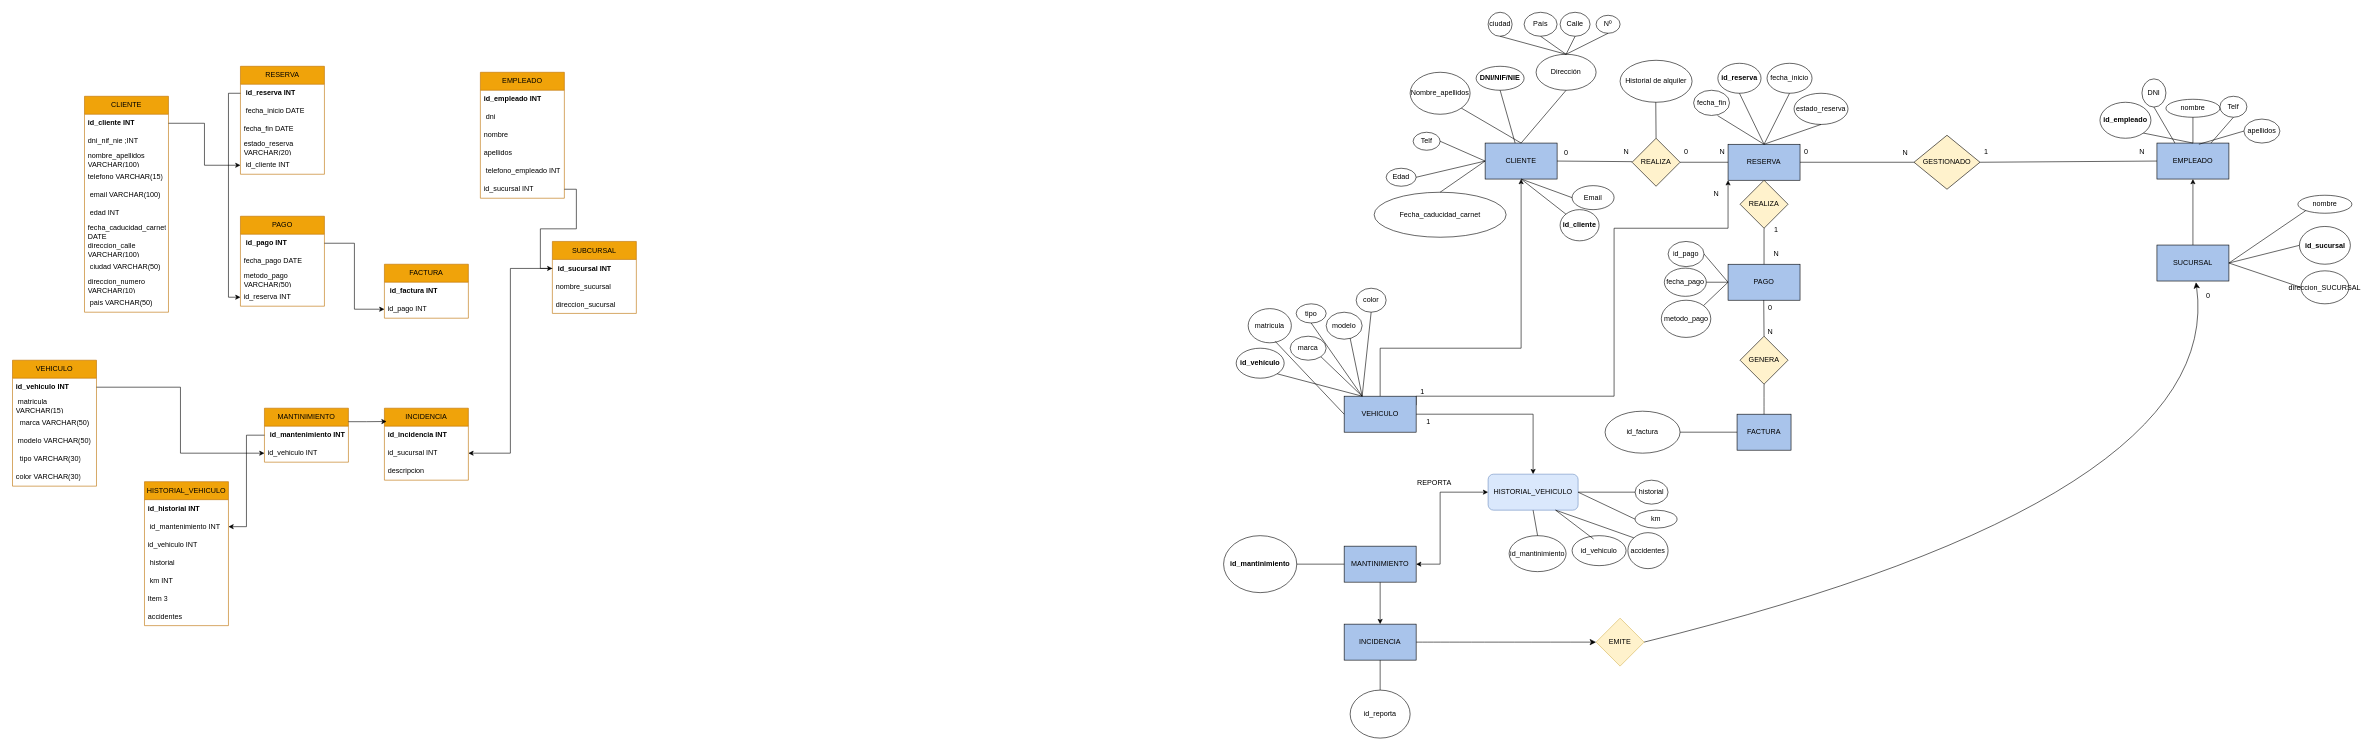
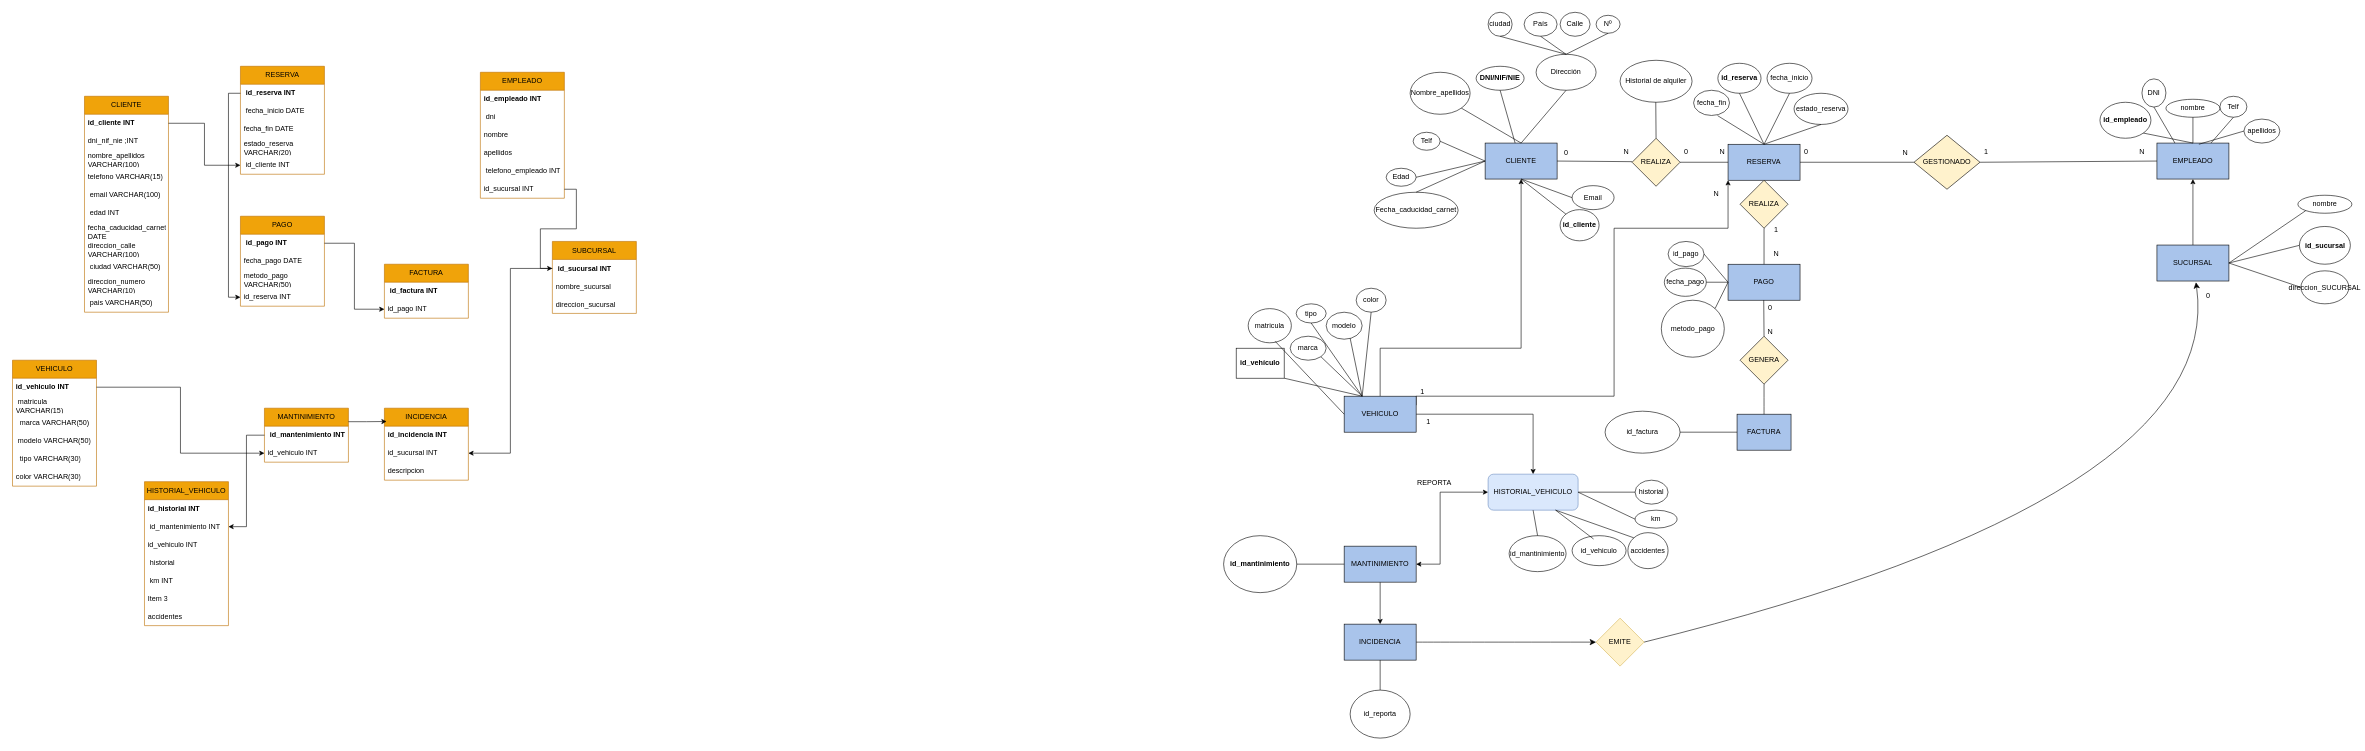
edge "Calle" -- "Dirección": removed
node "Fecha_caducidad_carnet": size 132x45 -> 84x36
node "metodo_pago": size 50x37 -> 63x57
node "id_vehículo": shape ellipse -> rectangle
